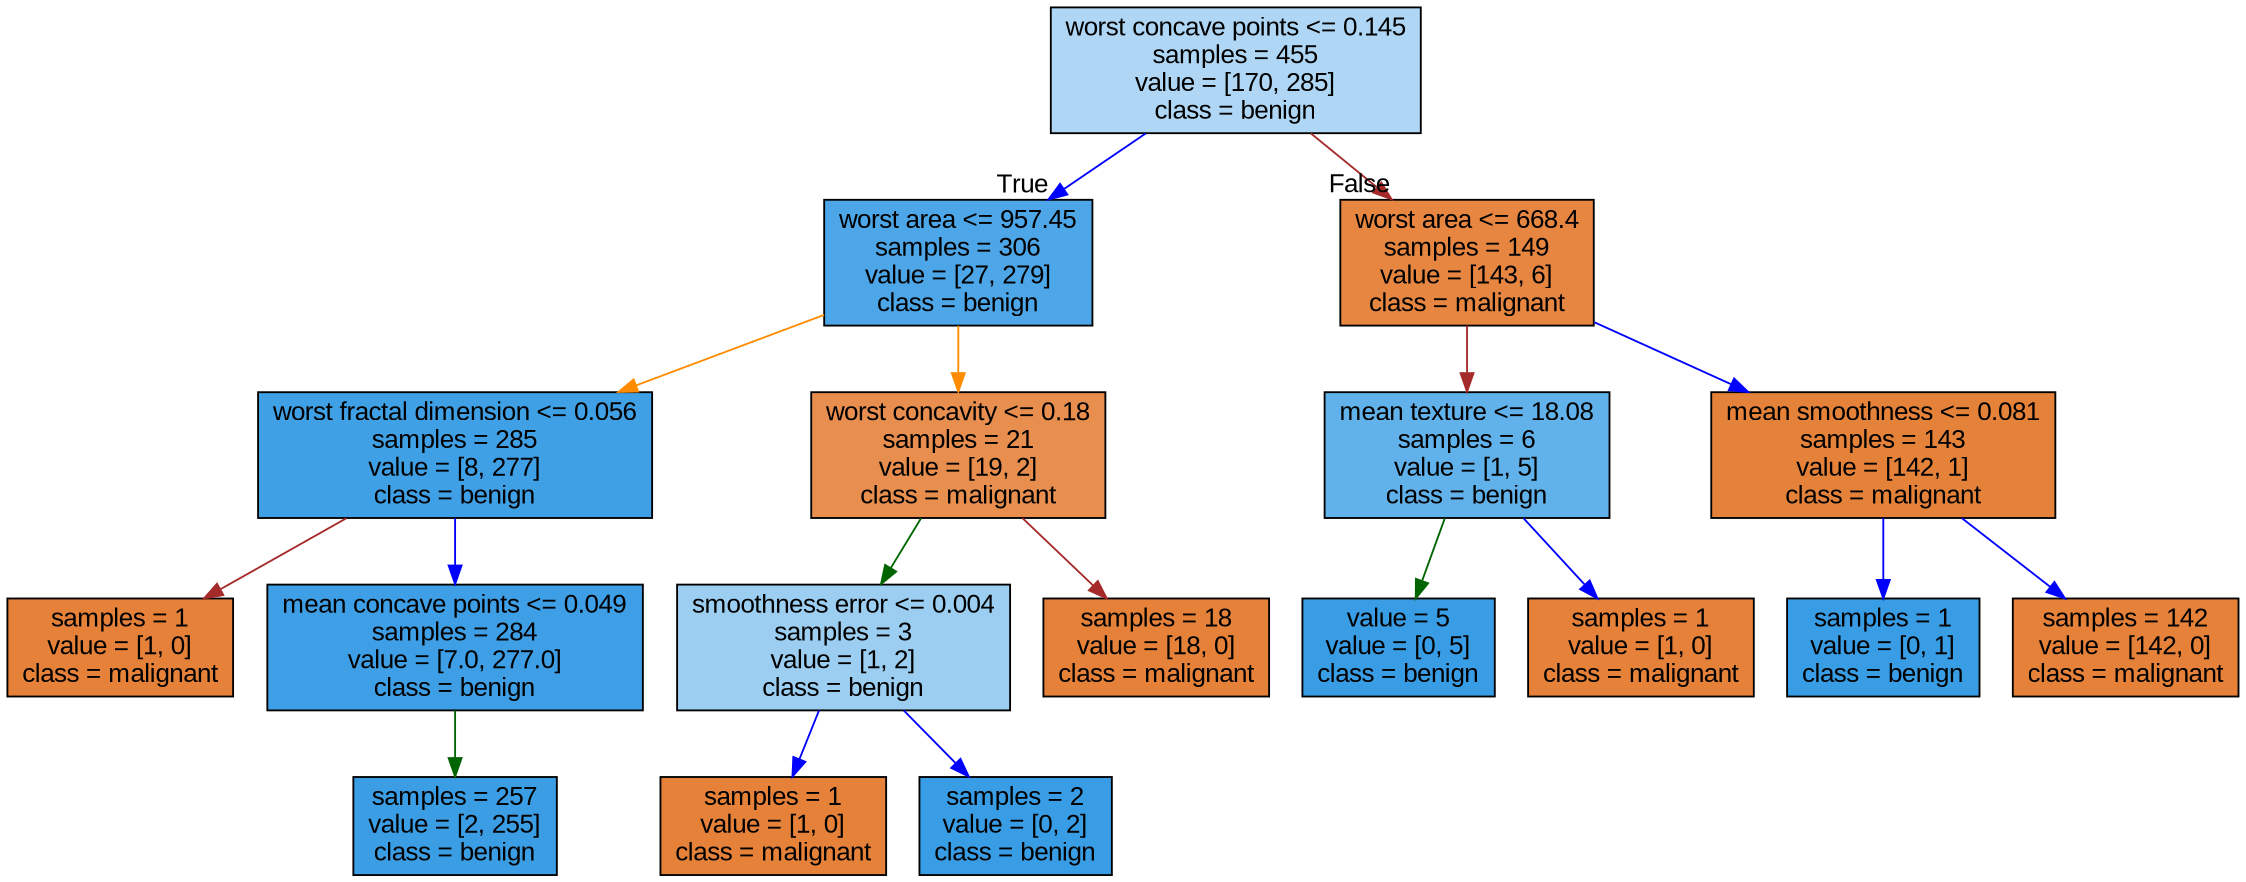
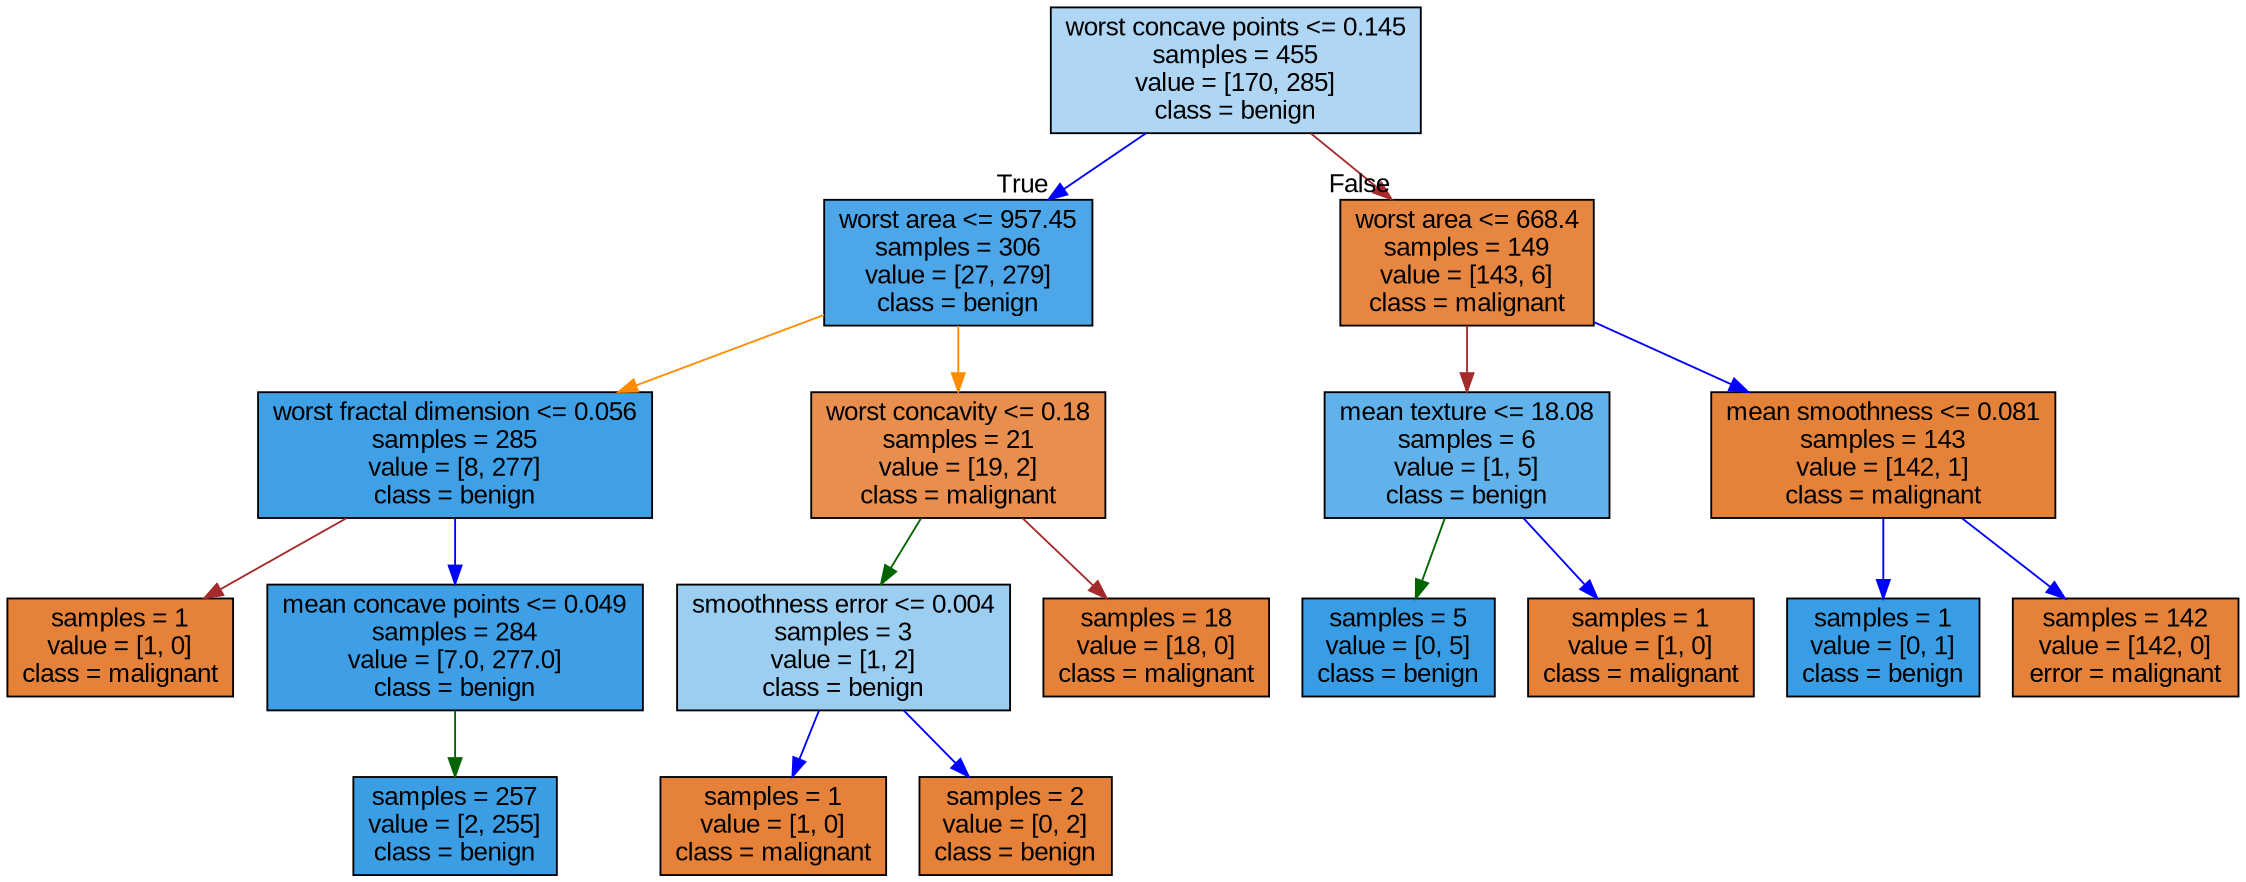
node "value = 5 value = [0, 5] class = benign": label "value = 5 value = [0, 5] class = benign" -> "samples = 5 value = [0, 5] class = benign"
node "samples = 142 value = [142, 0] class = malignant": label "samples = 142 value = [142, 0] class = malignant" -> "samples = 142 value = [142, 0] error = malignant"
node "samples = 2 value = [0, 2] class = benign": fillcolor #399de5 -> #e58139
